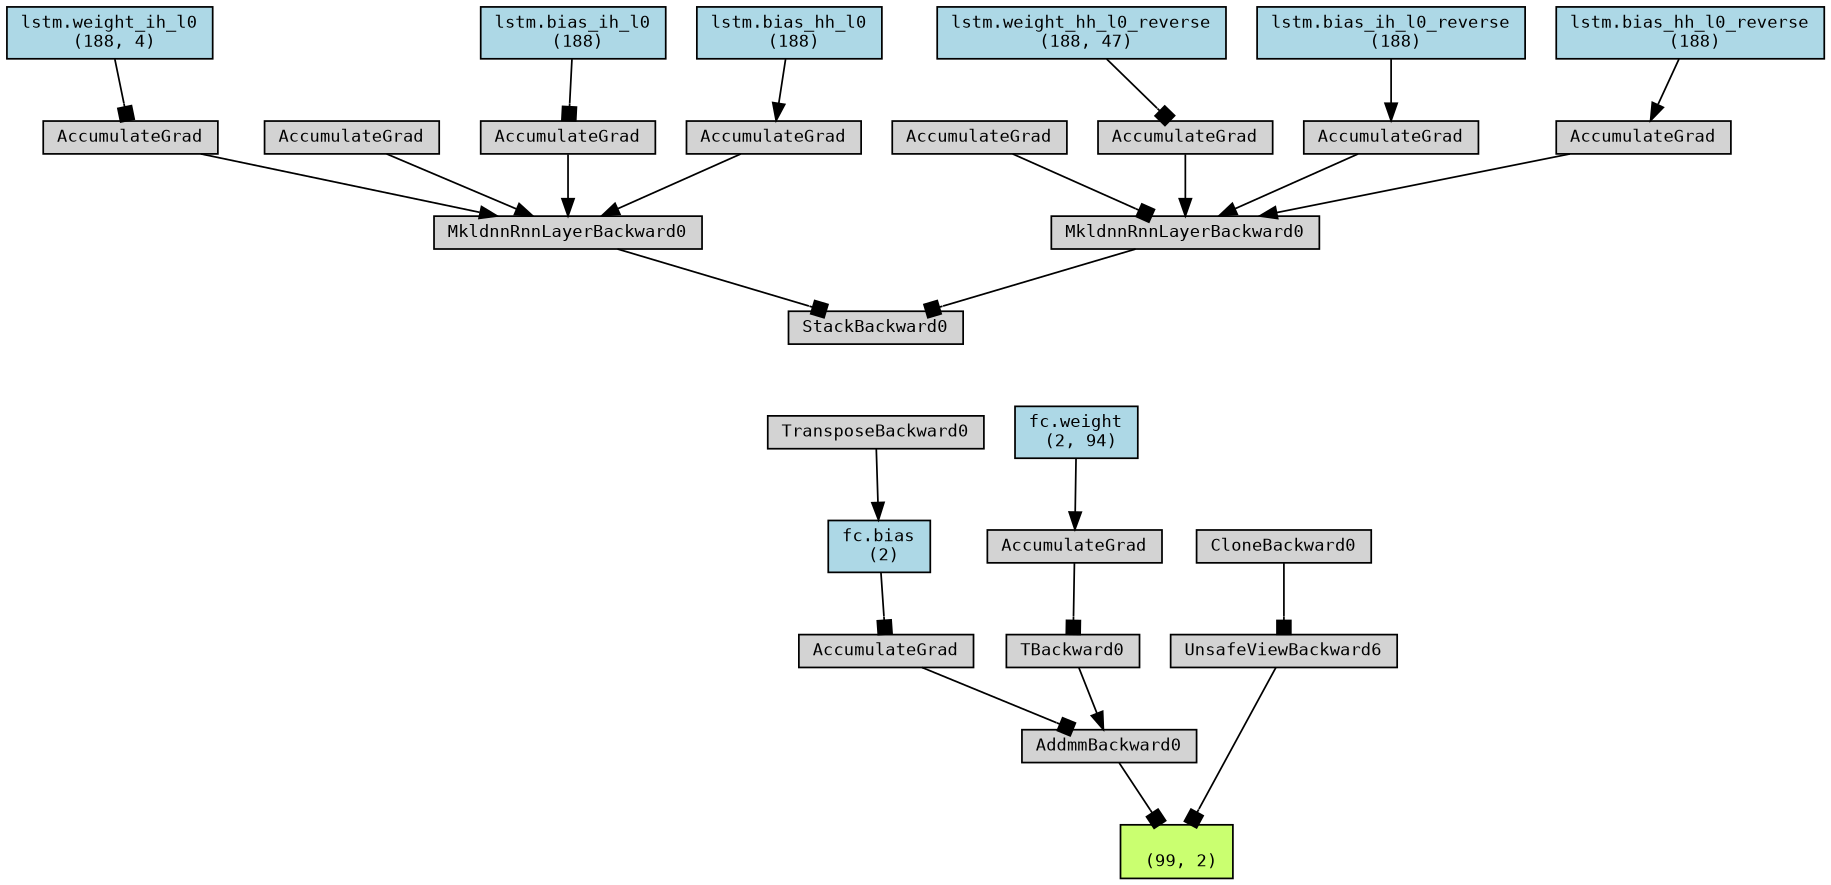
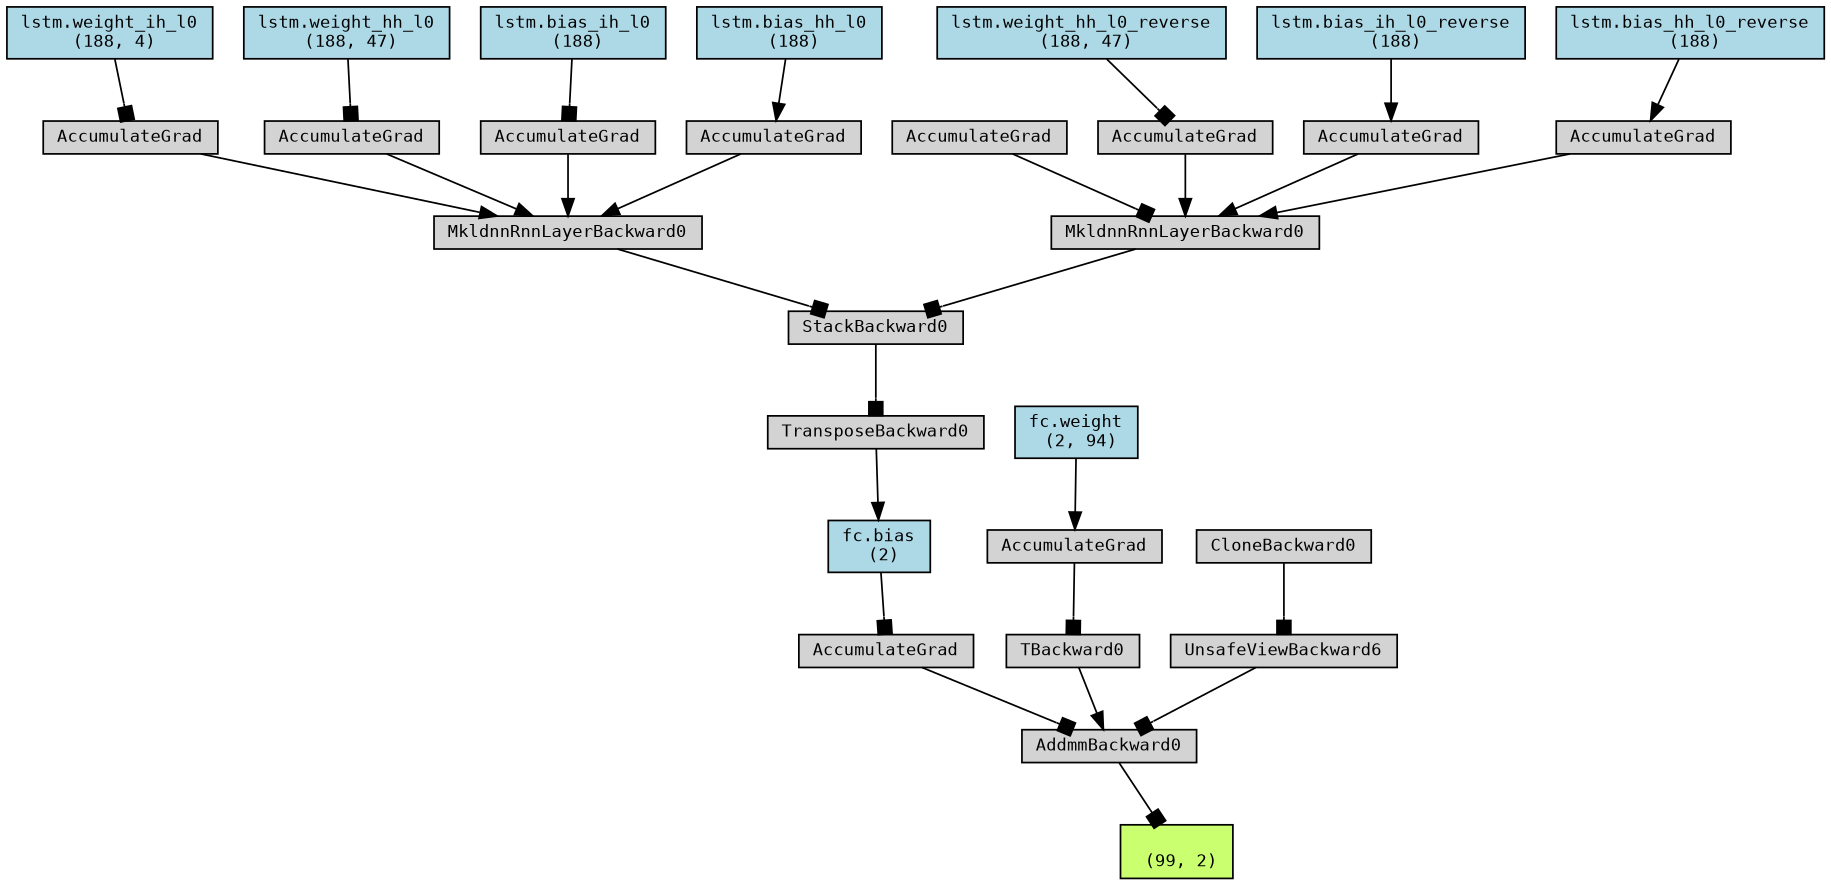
node "lstm.weight_hh_l0 (188, 47)": added
edge "StackBackward0" -> "TransposeBackward0": added
edge "UnsafeViewBackward6" -> "(99, 2)": now "UnsafeViewBackward6" -> "AddmmBackward0"
